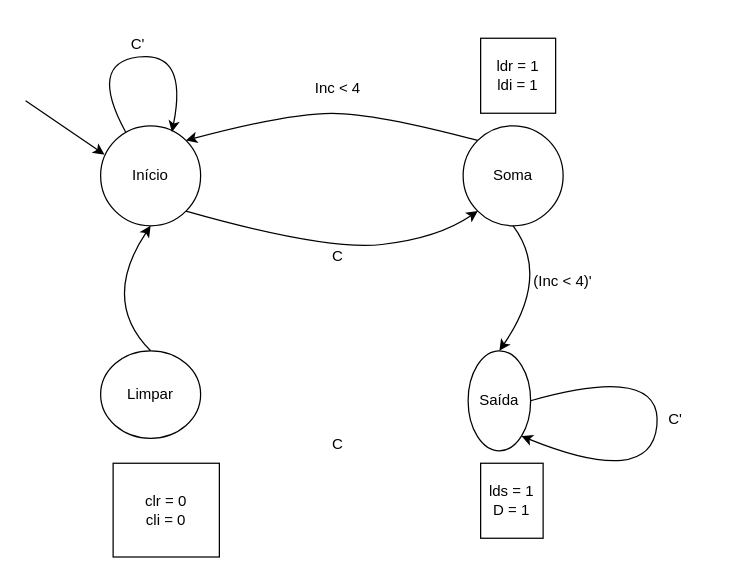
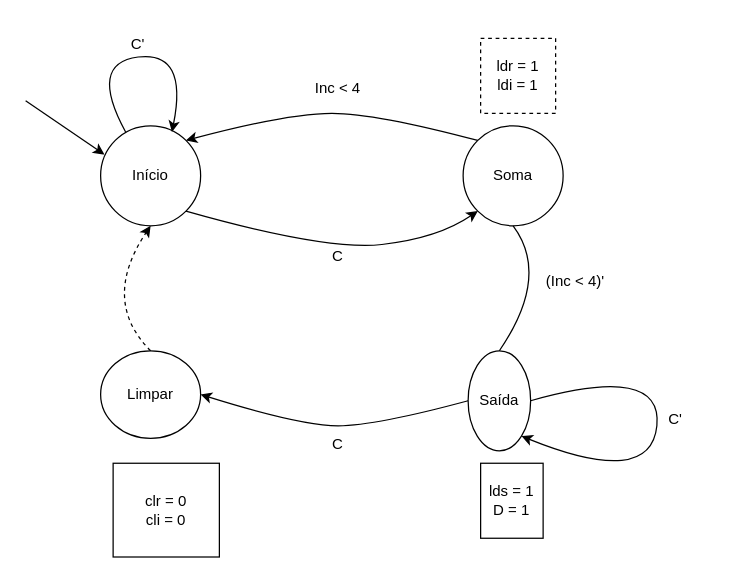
node "ldr = 1 ldi = 1": style solid -> dashed
node "(Inc < 4)'": moved (563, 282) -> (576, 282)
edge "Limpar" -> "Início": style solid -> dashed
edge "Soma" -> "Saída": arrowhead classic -> none
edge "Saída" -> "Limpar": added
